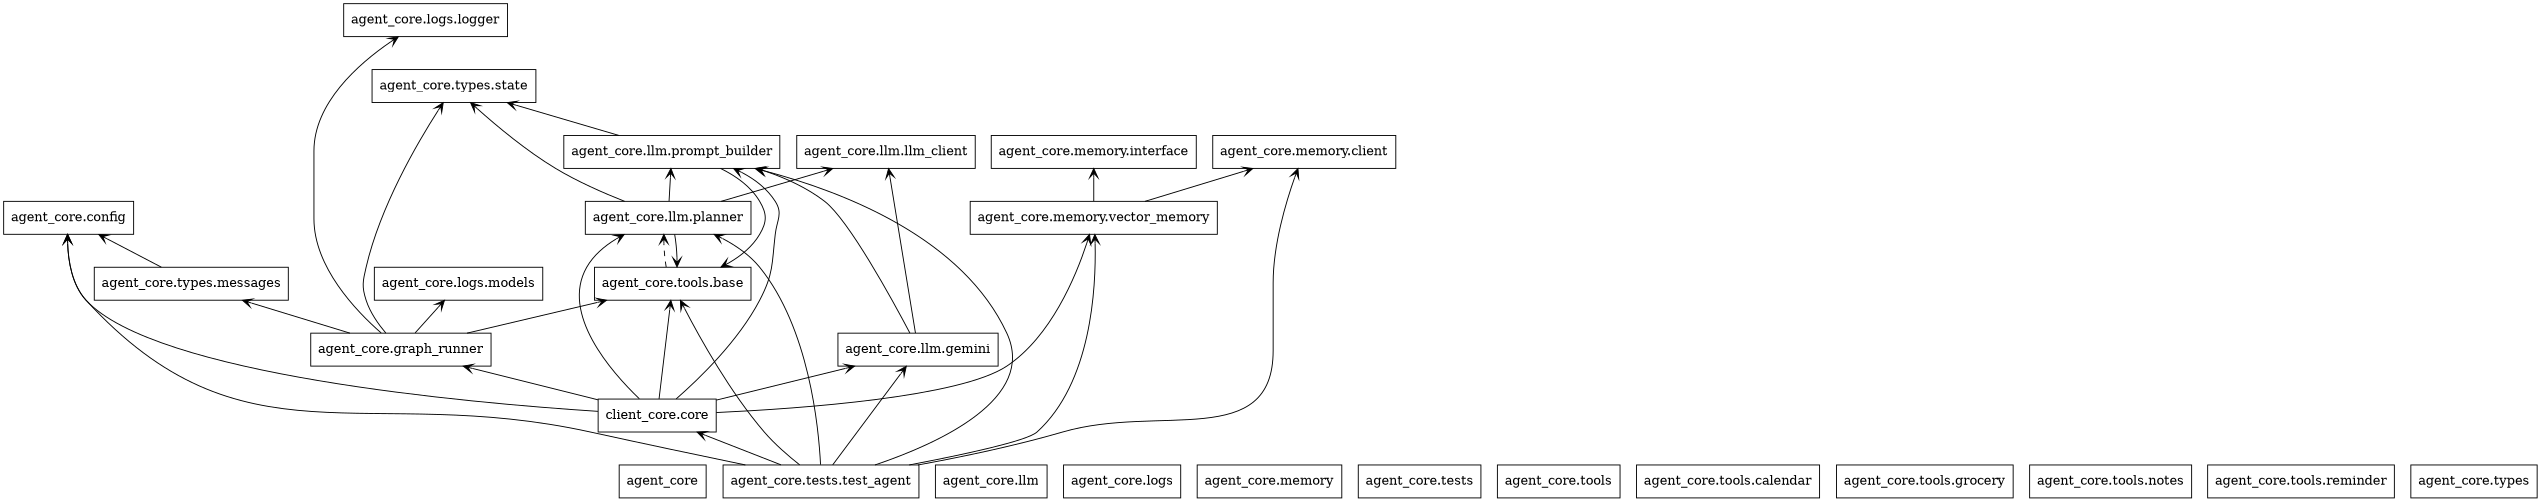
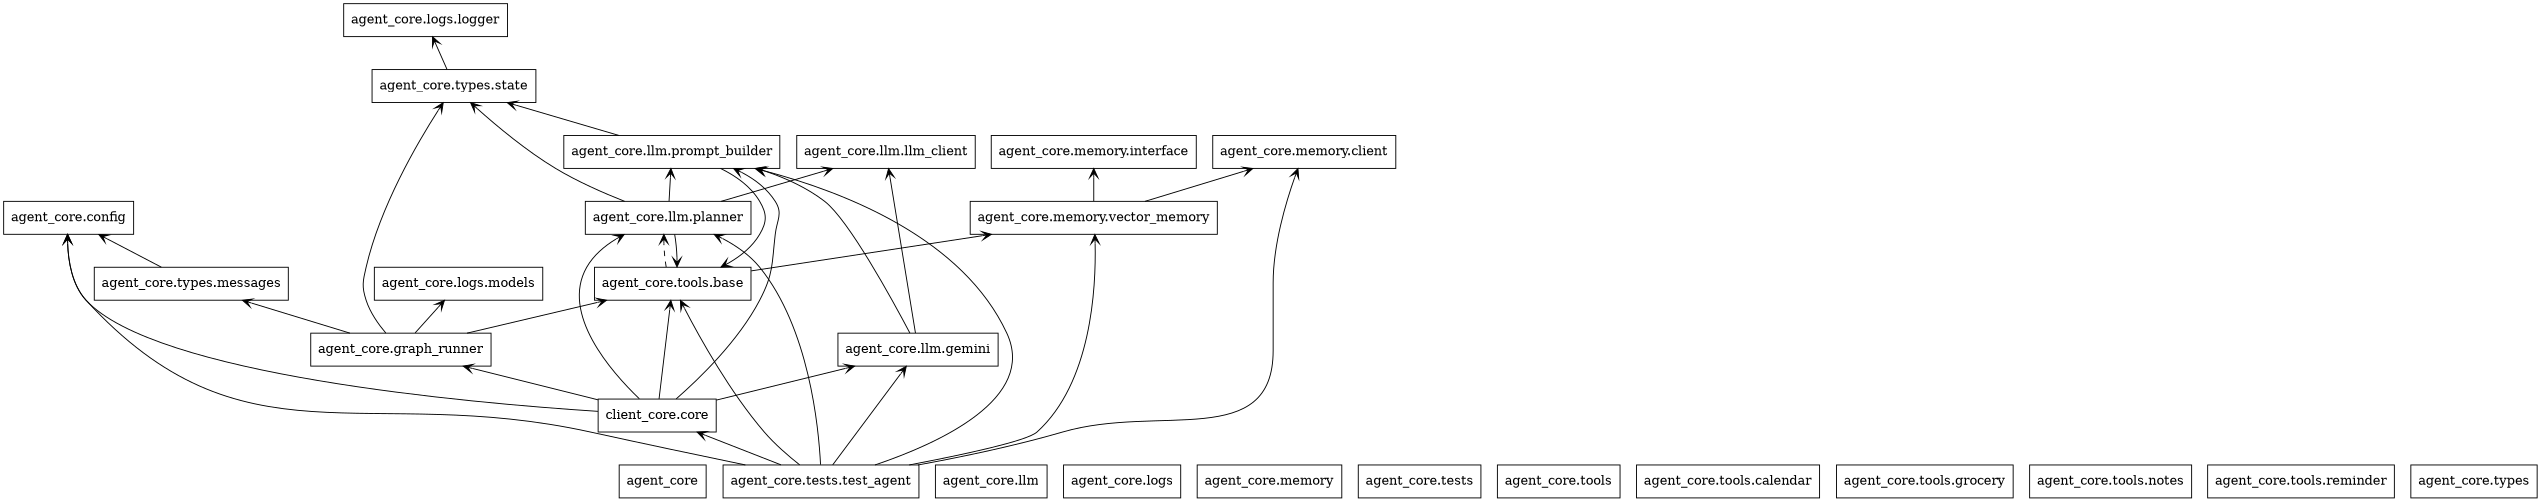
edge "agent_core.graph_runner" -> "agent_core.logs.logger": now "agent_core.types.state" -> "agent_core.logs.logger"
edge "client_core.core" -> "agent_core.memory.vector_memory": now "agent_core.tools.base" -> "agent_core.memory.vector_memory"
